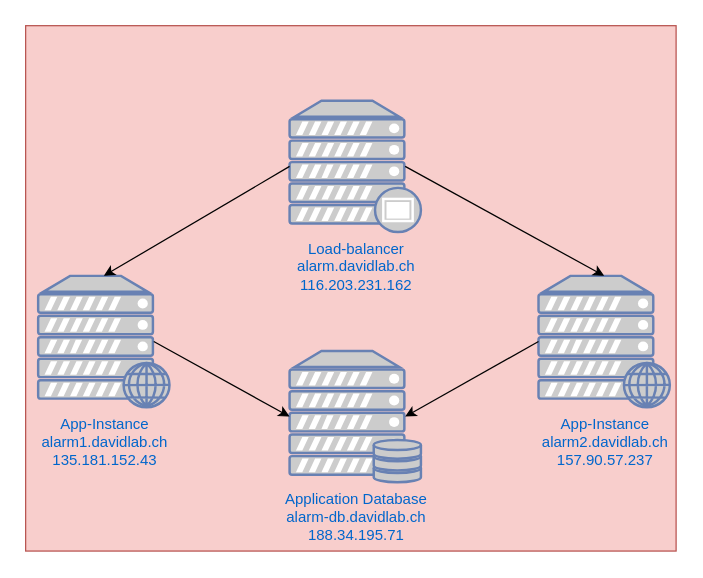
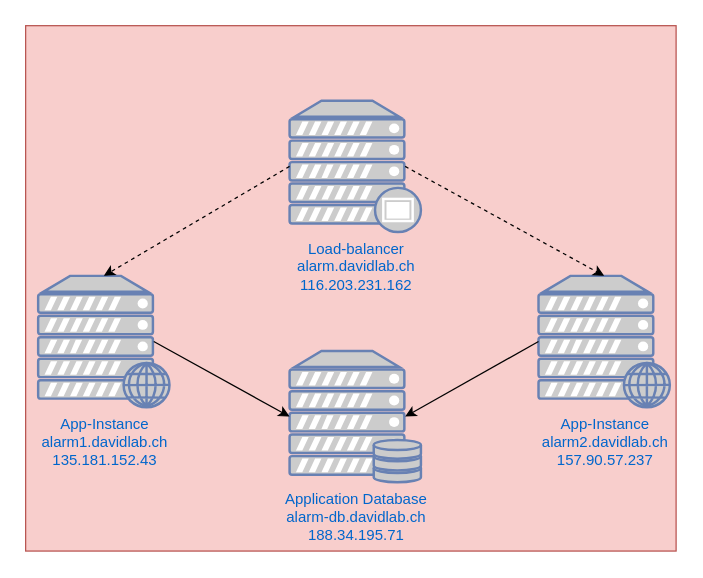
edge "Load-balancer alarm.davidlab.ch 116.203.231.162" -> "App-Instance alarm1.davidlab.ch 135.181.152.43": style solid -> dashed
edge "Load-balancer alarm.davidlab.ch 116.203.231.162" -> "App-Instance alarm2.davidlab.ch 157.90.57.237": style solid -> dashed
